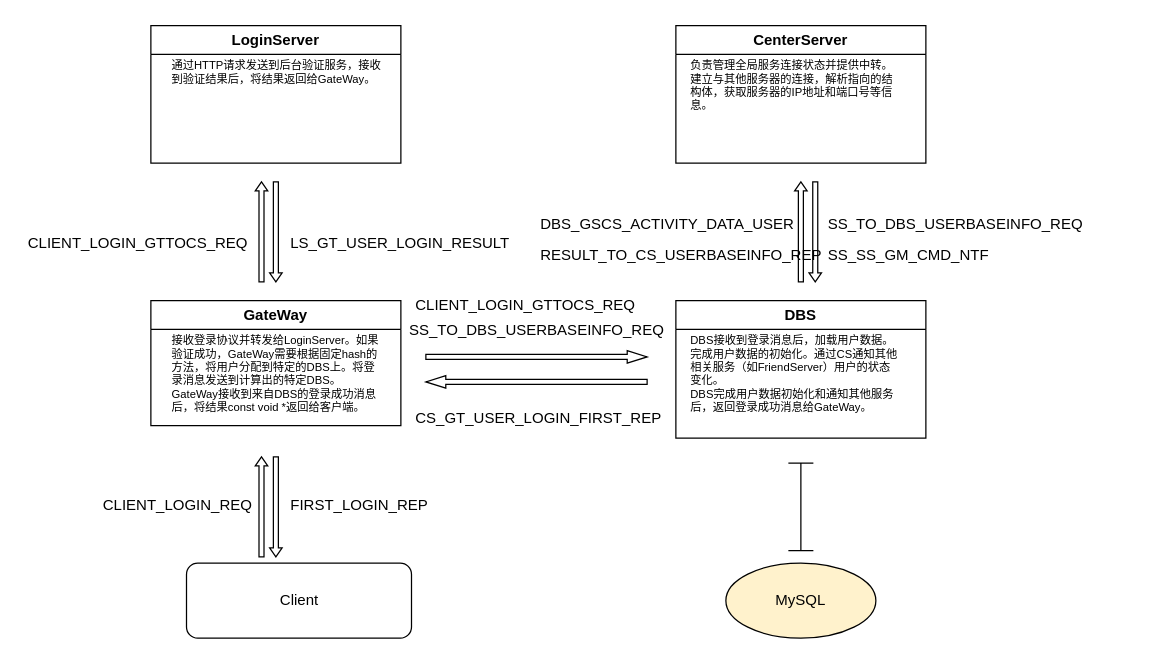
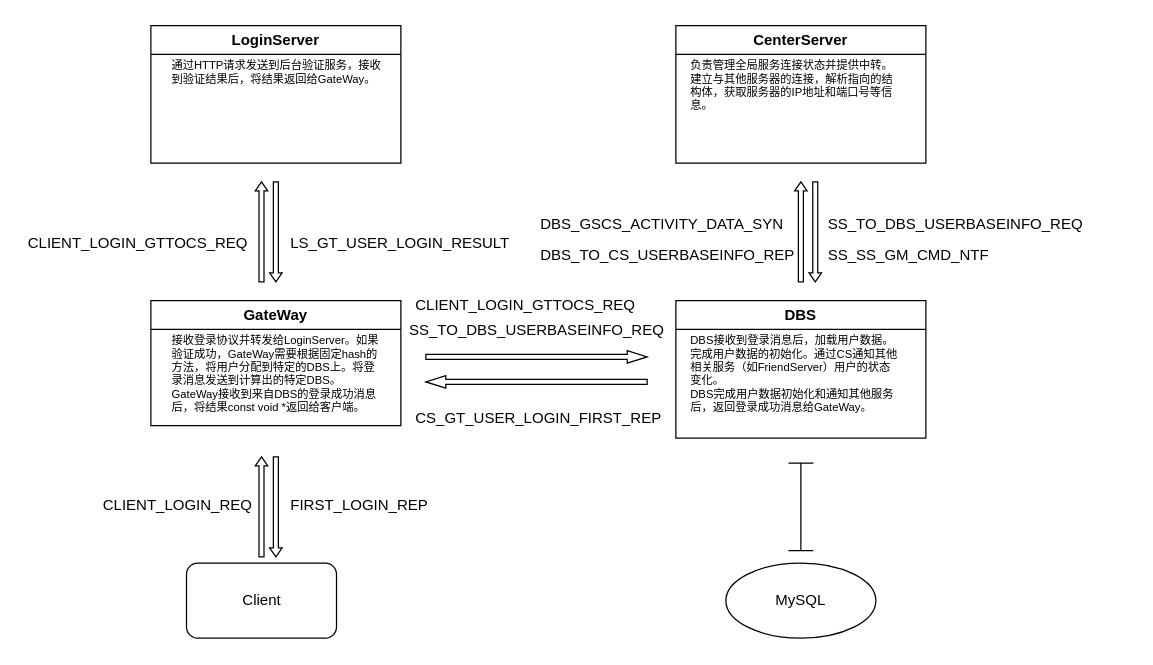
node "DBS_GSCS_ACTIVITY_DATA_USER": label "DBS_GSCS_ACTIVITY_DATA_USER" -> "DBS_GSCS_ACTIVITY_DATA_SYN"
node "RESULT_TO_CS_USERBASEINFO_REP": label "RESULT_TO_CS_USERBASEINFO_REP" -> "DBS_TO_CS_USERBASEINFO_REP"
node "Client": size 225x75 -> 150x75
node "MySQL": fillcolor #fff2cc -> #ffffff
